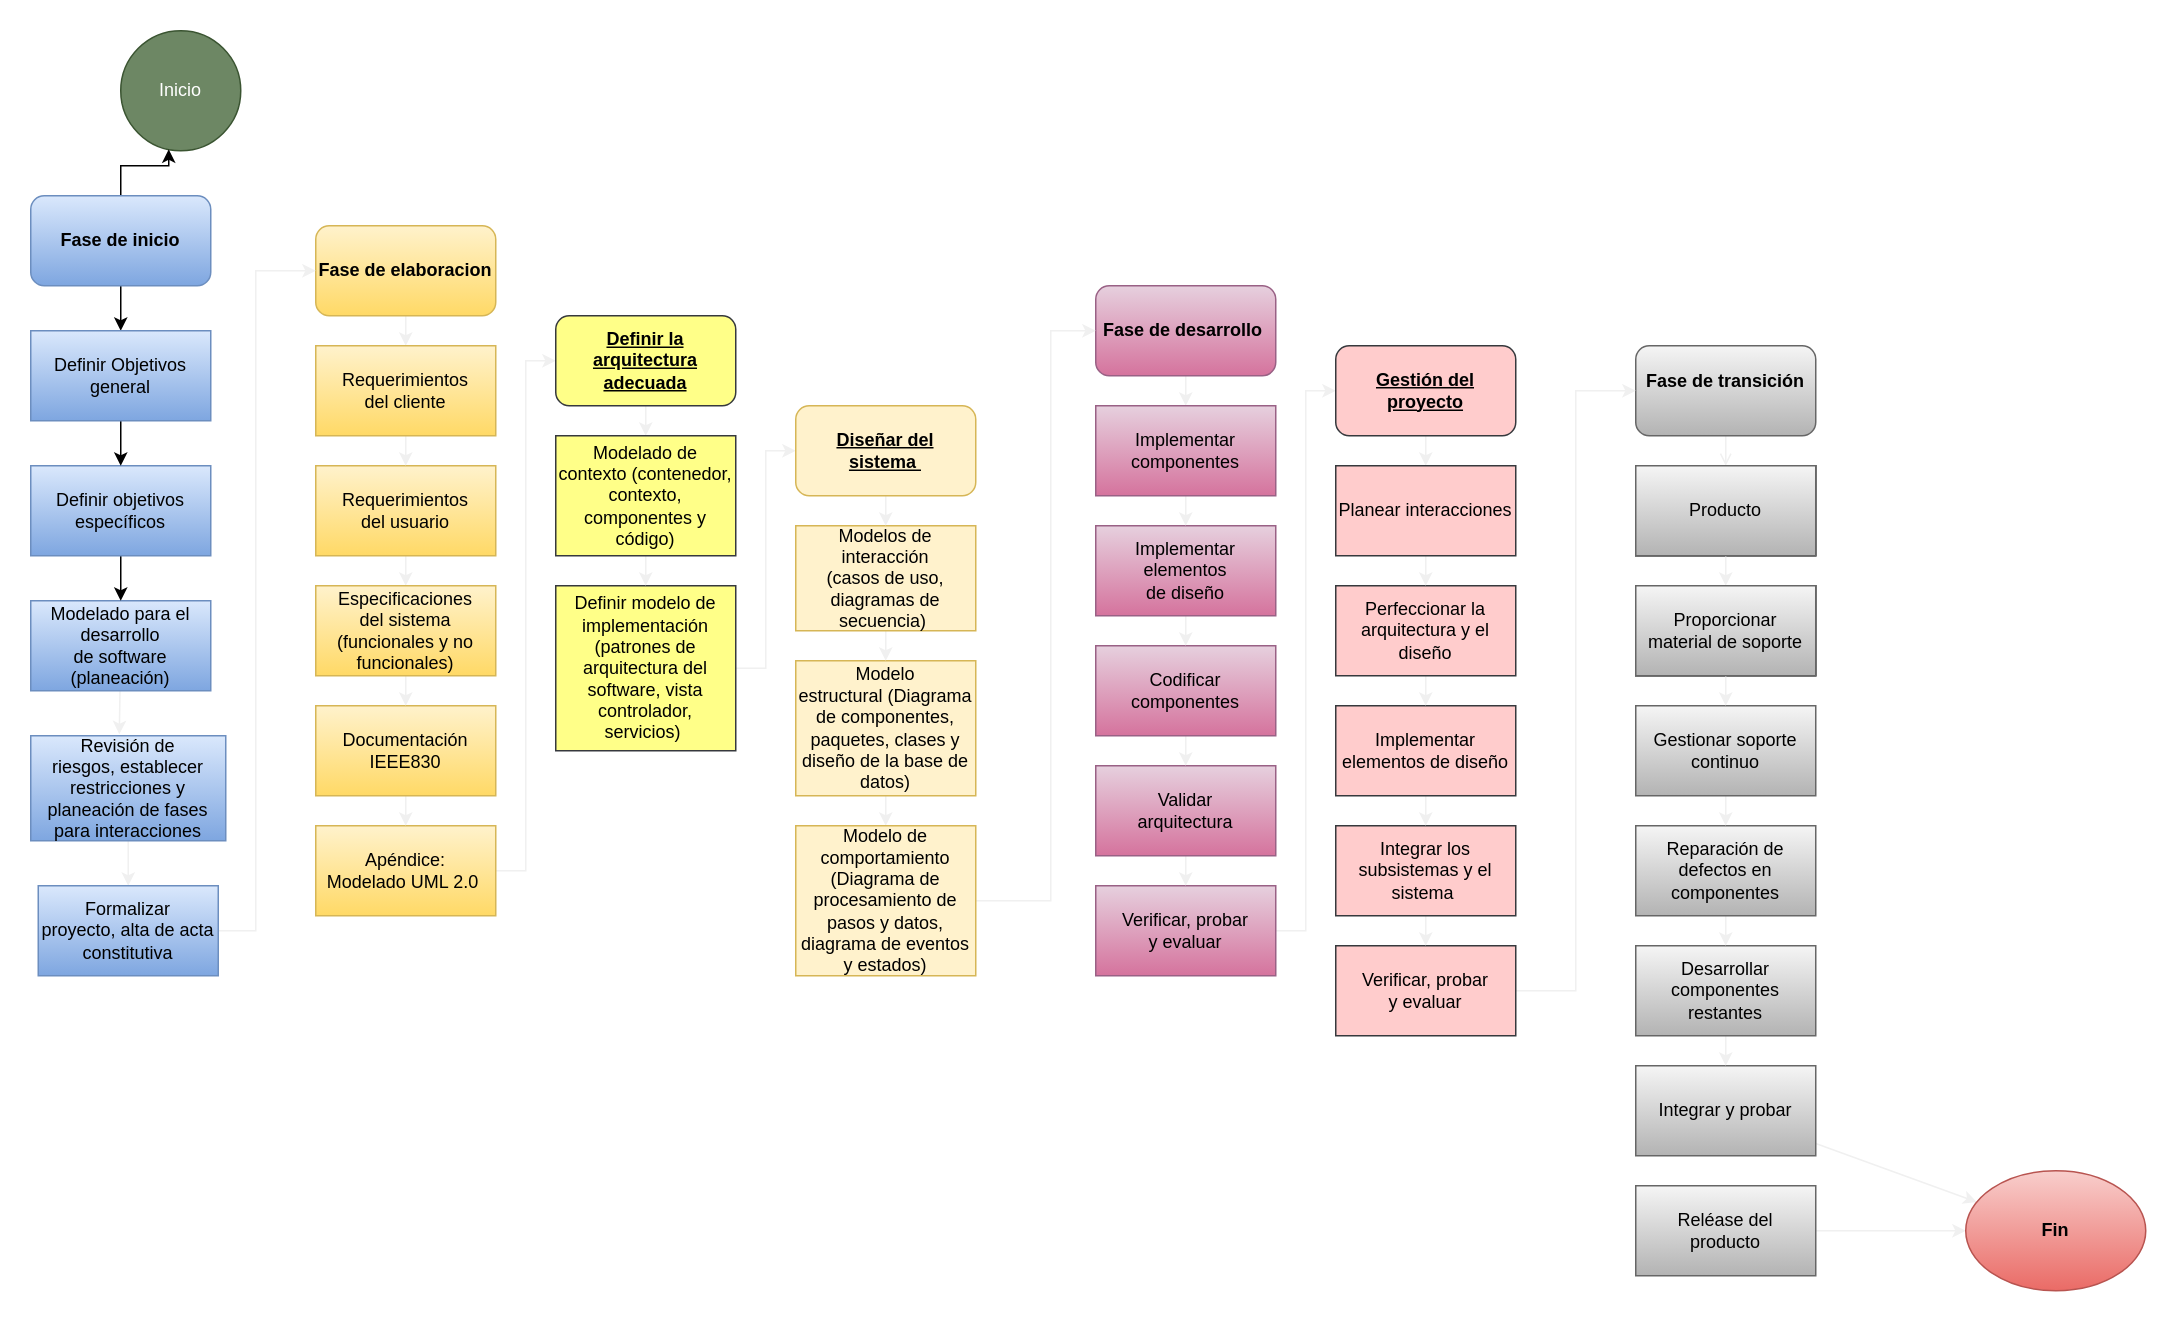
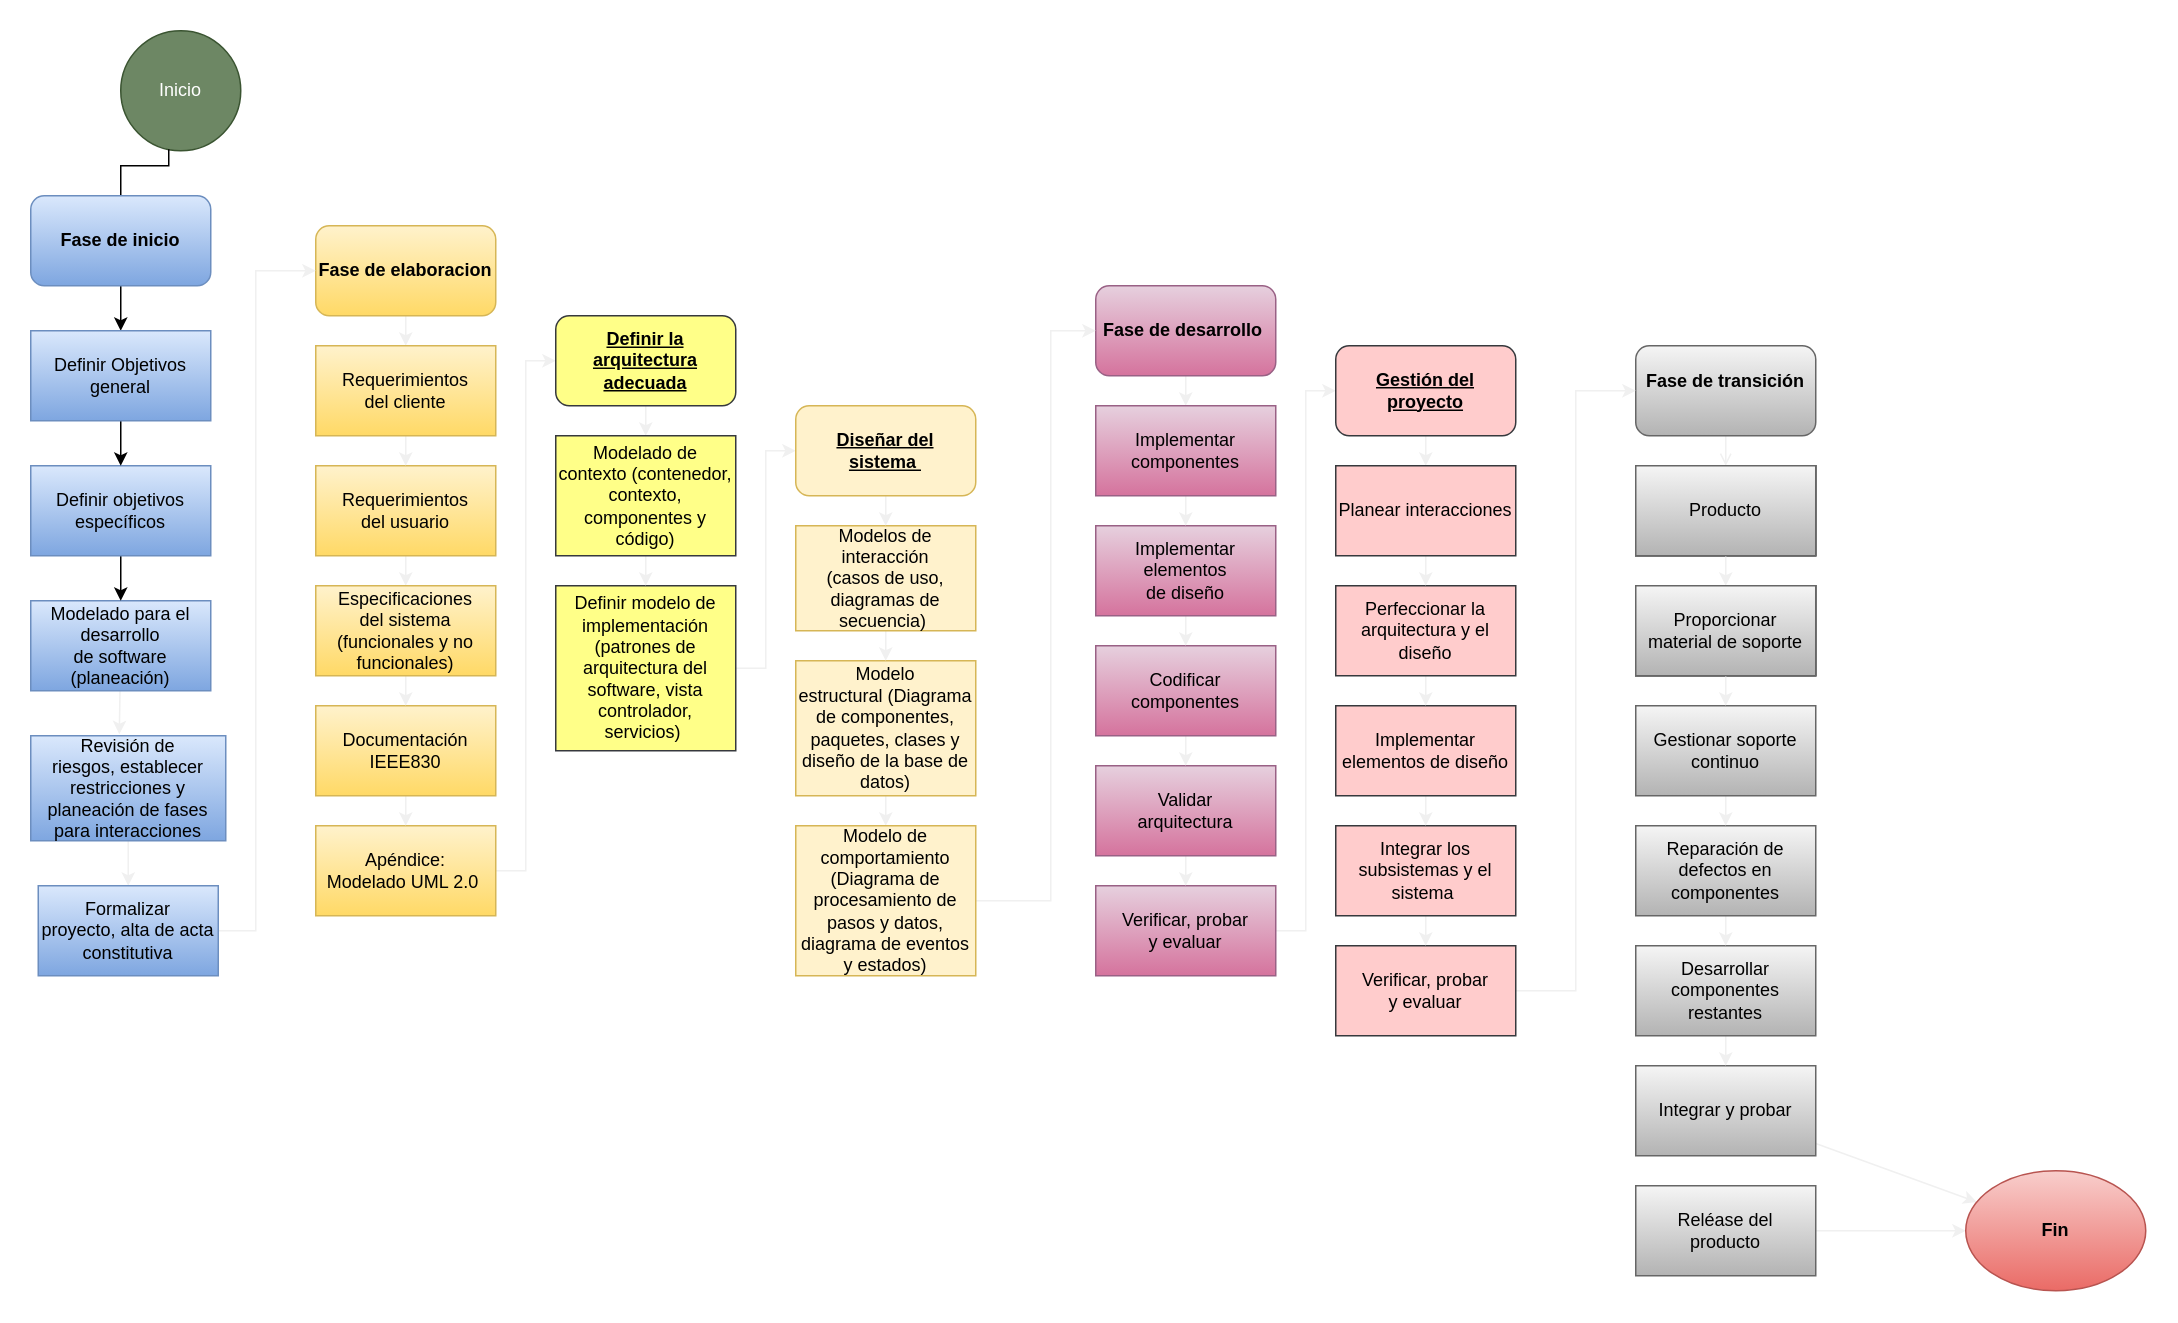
edge "Fase de inicio" -> "Inicio": arrowhead classic -> none
